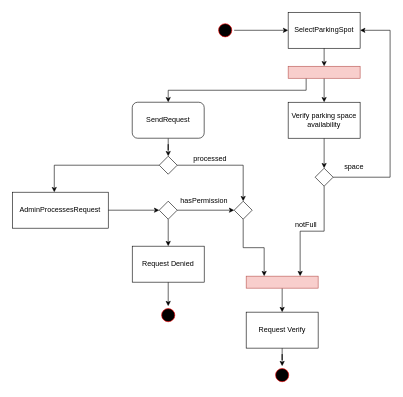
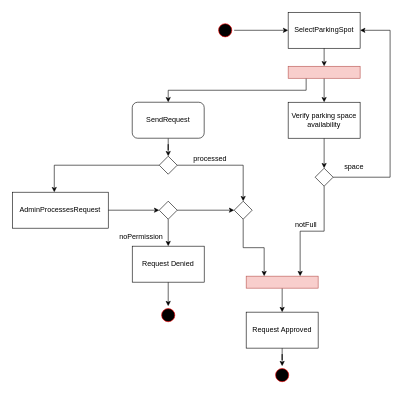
node "hasPermission": removed
node "noPermission": added
node "Request Verify": label "Request Verify" -> "Request Approved"
